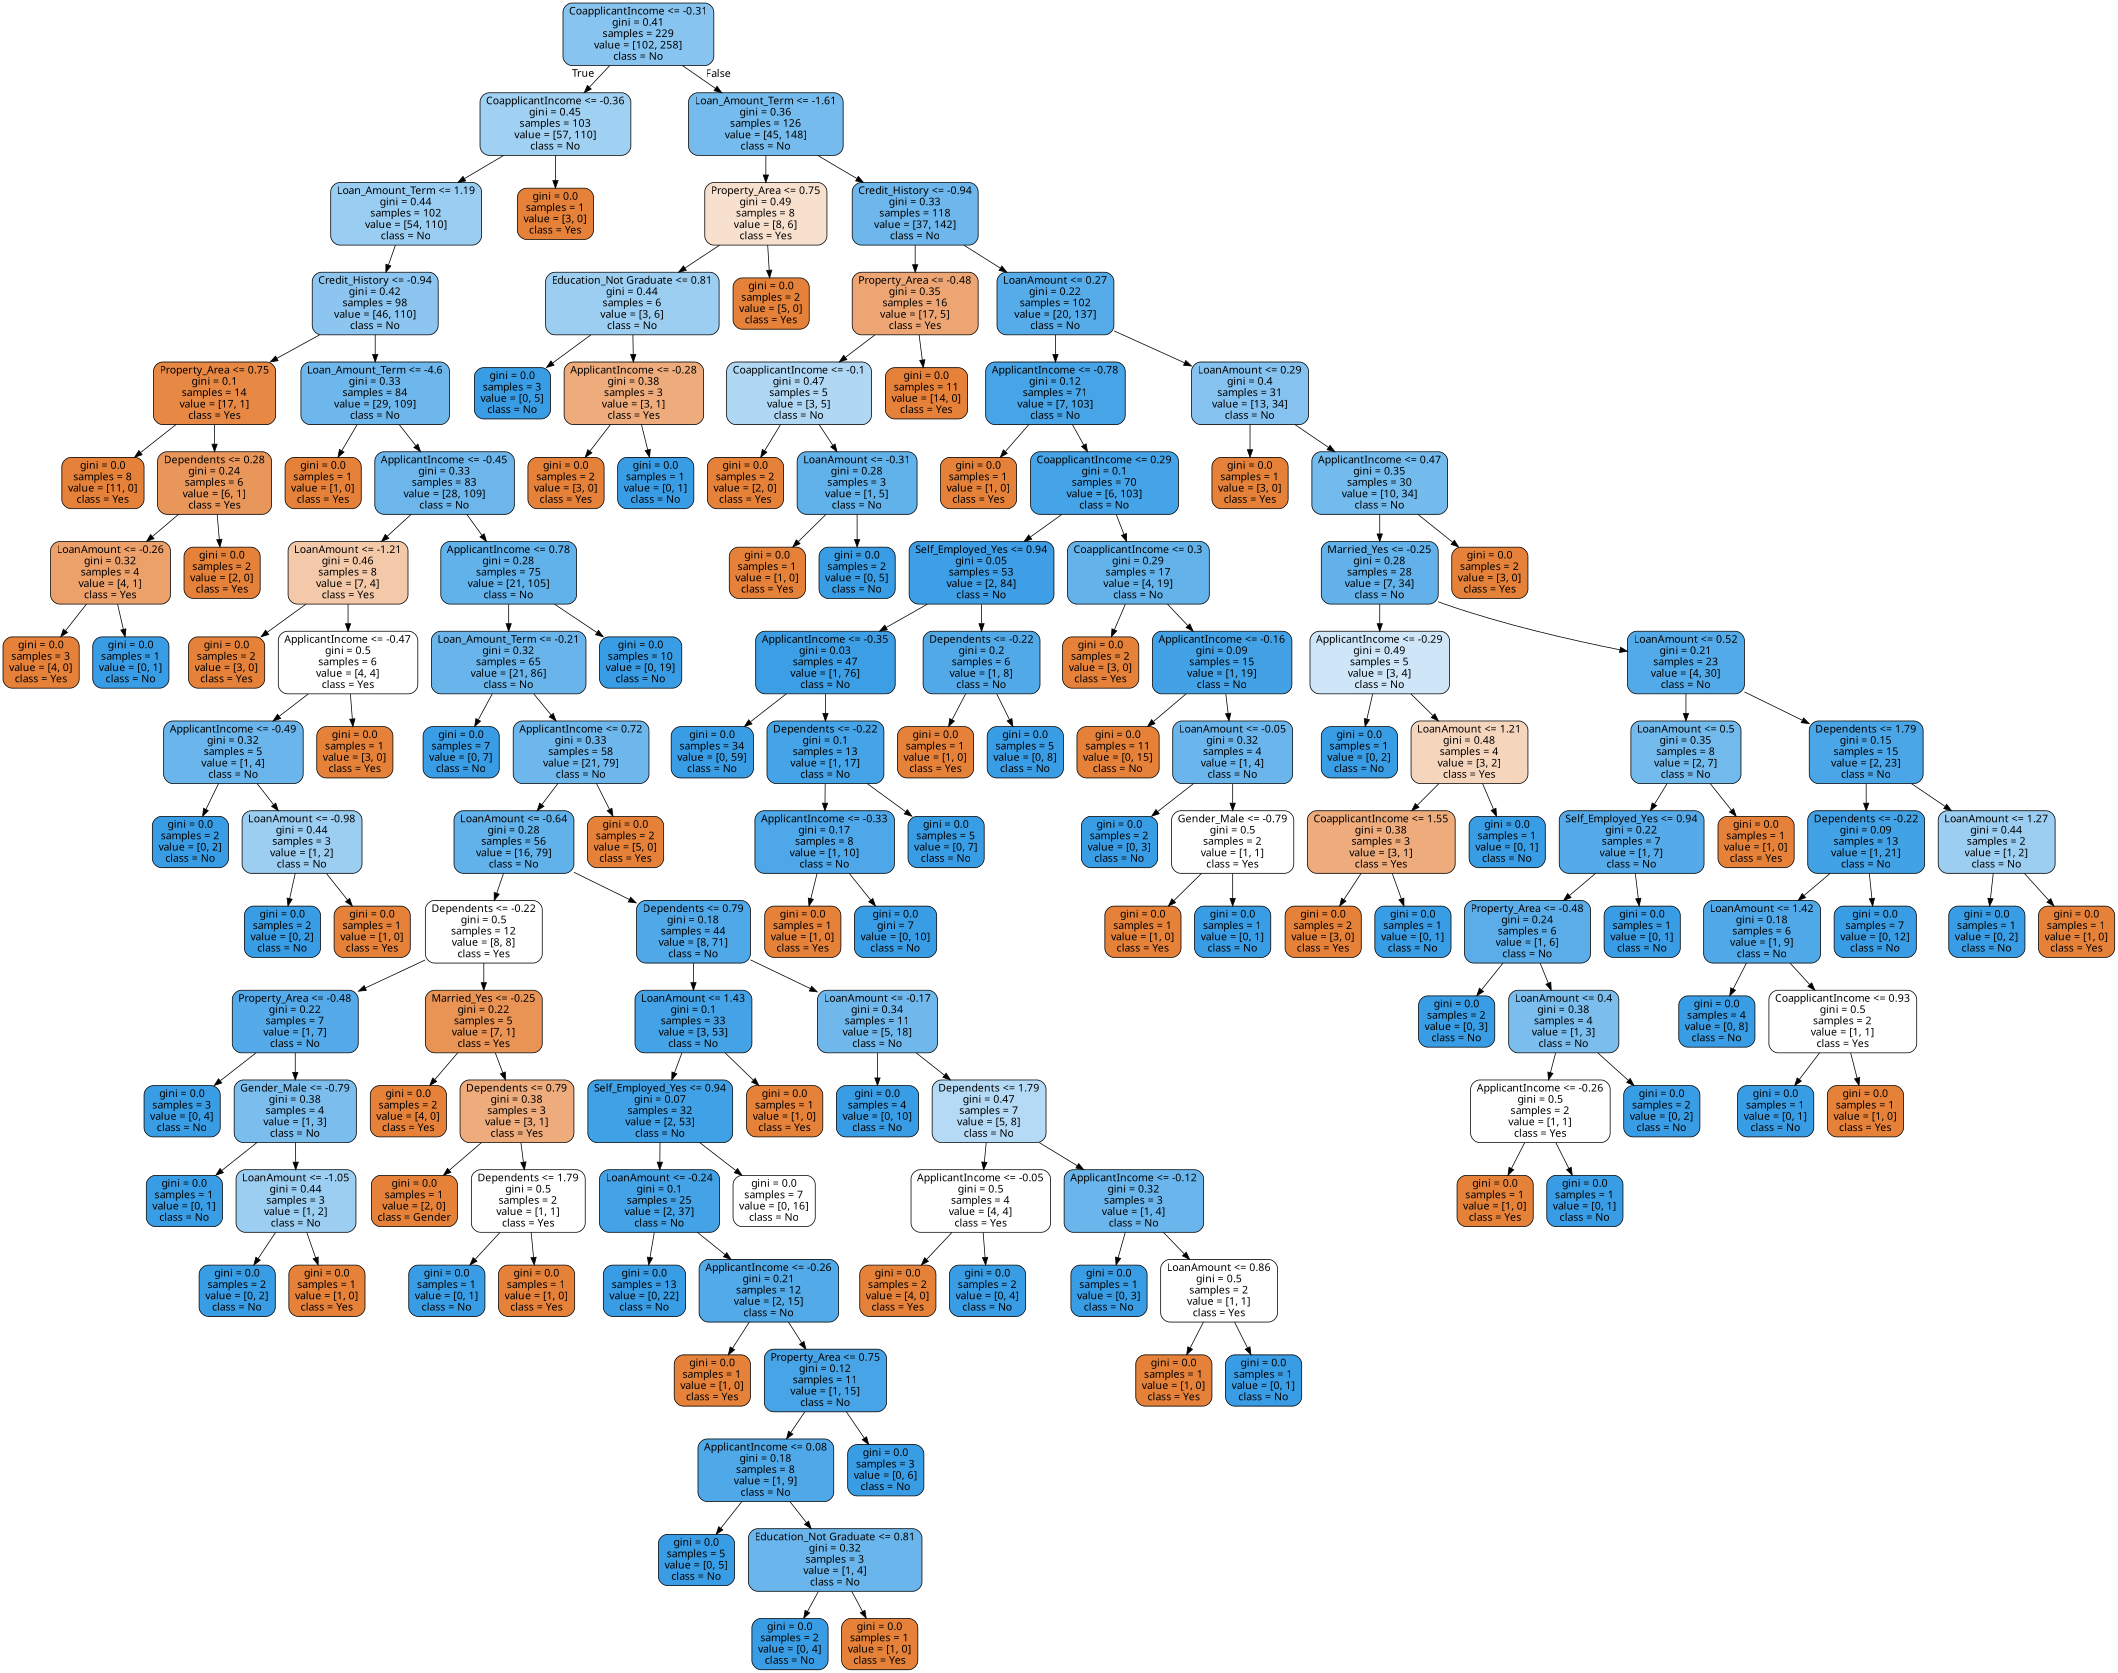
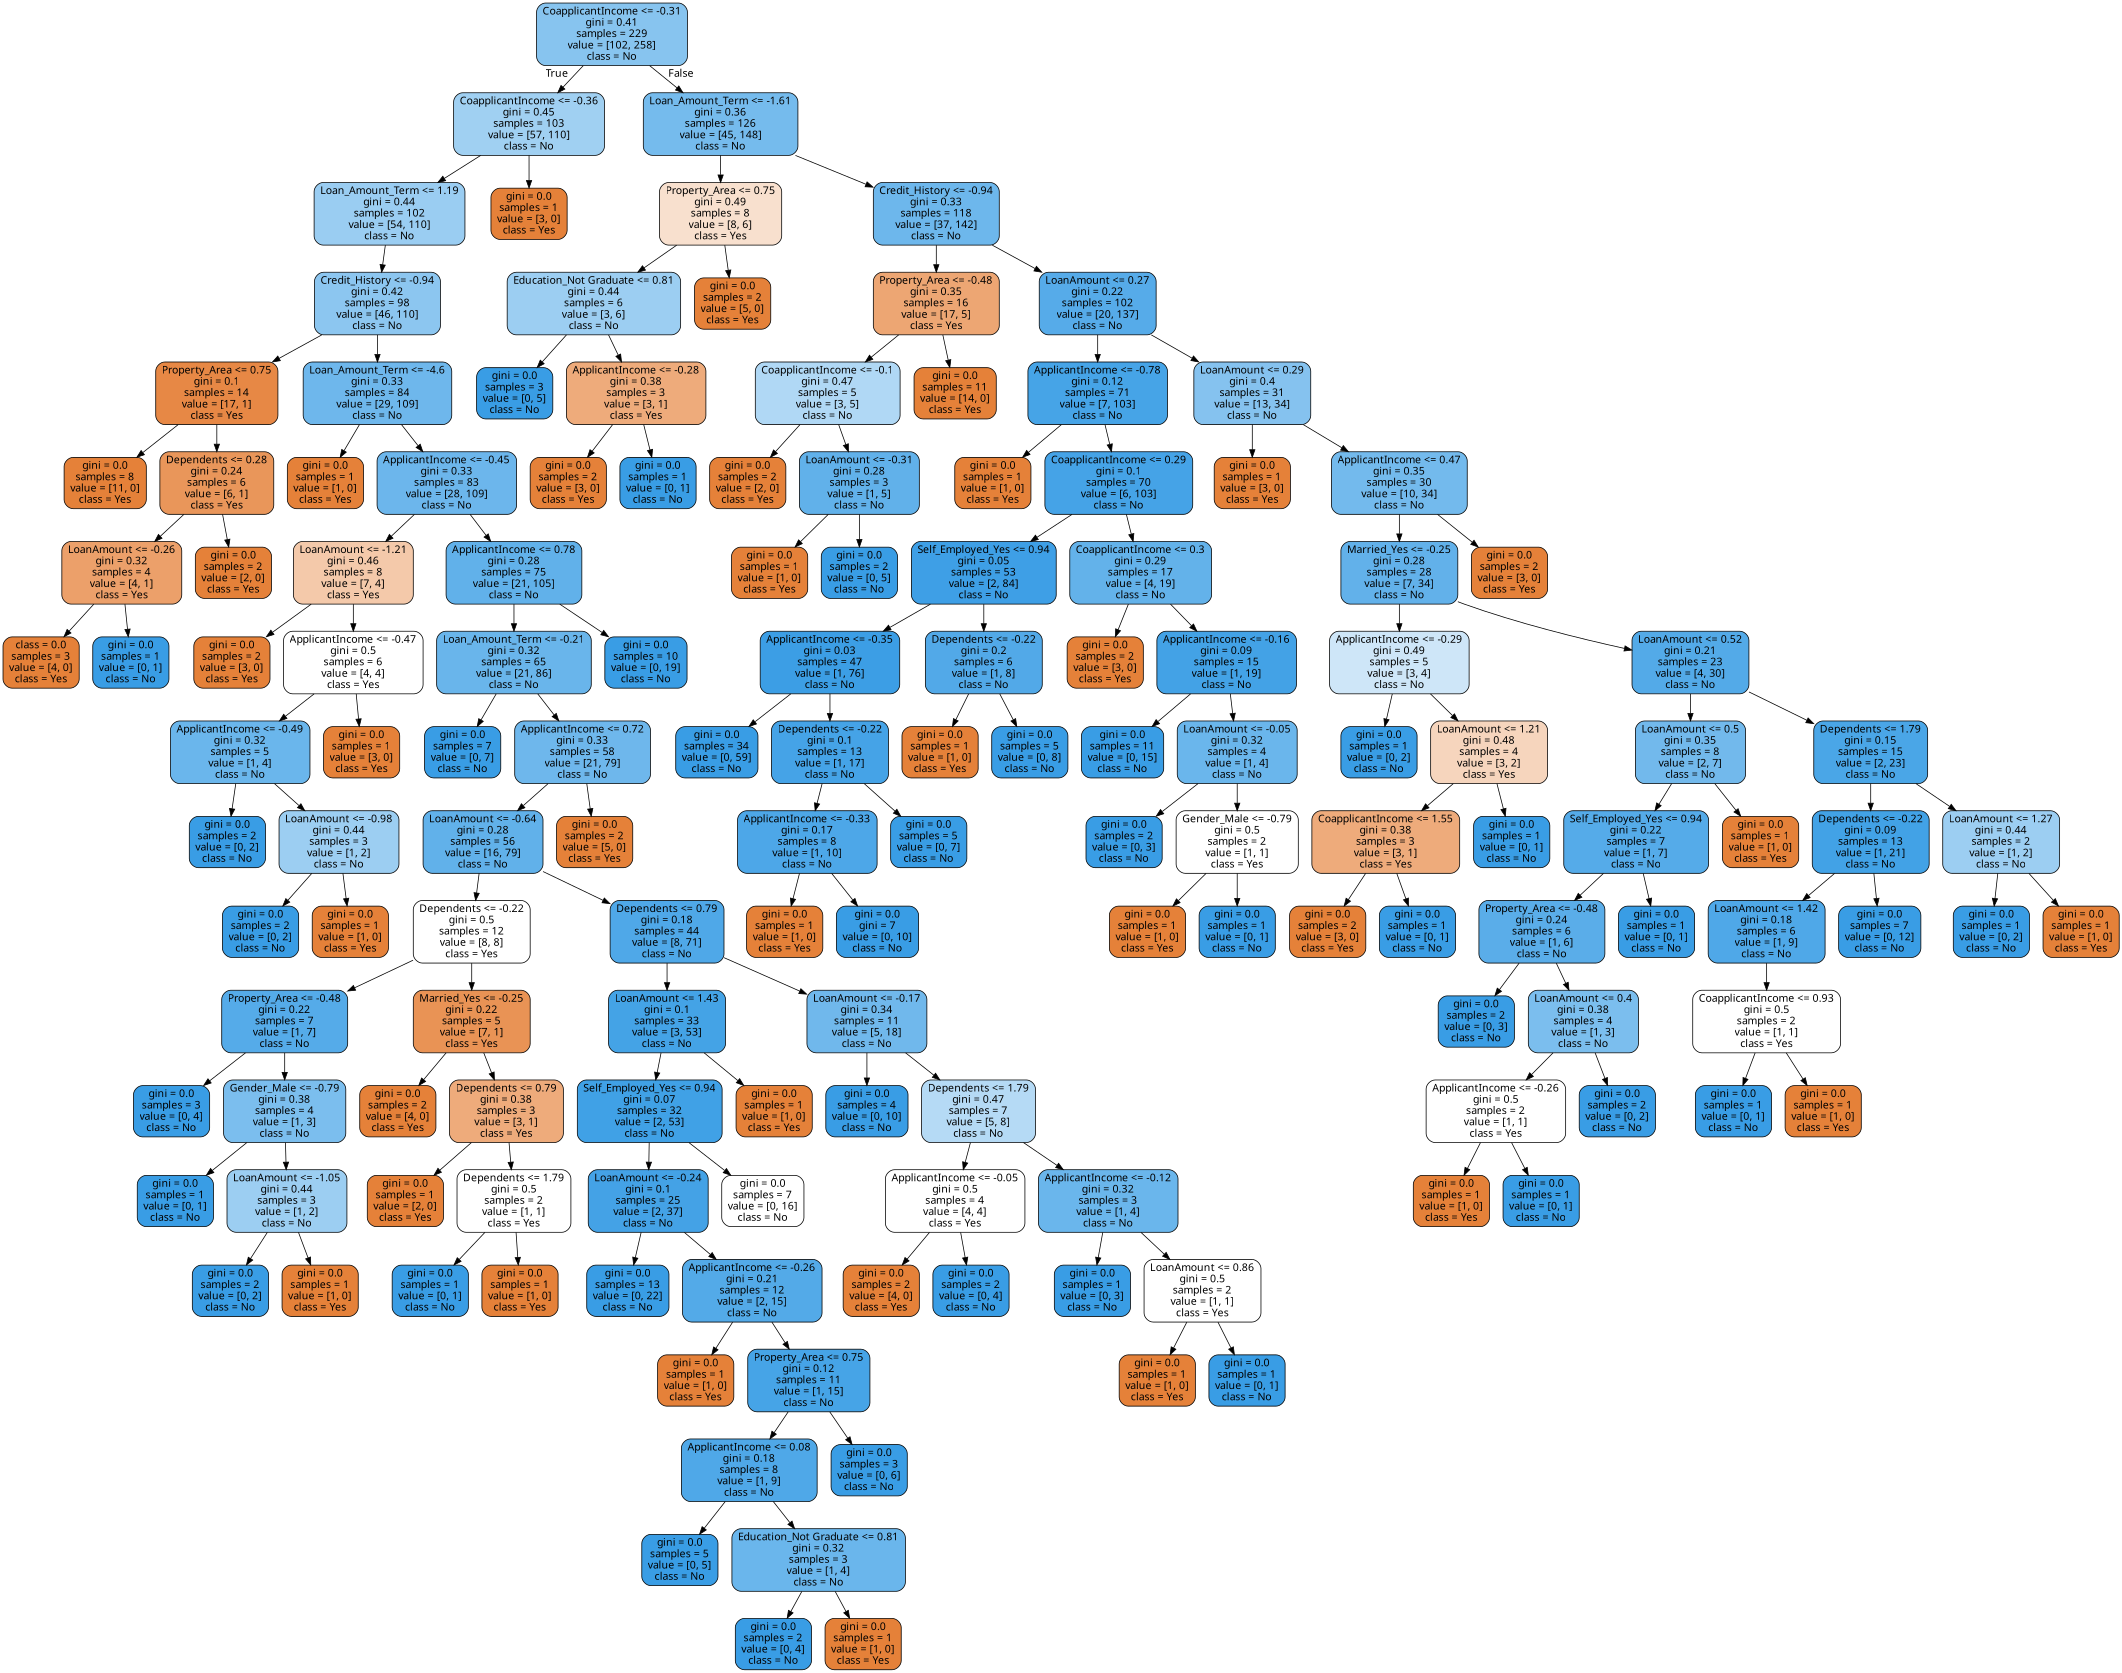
node "gini = 0.0 samples = 3 value = [4, 0] class = Yes": label "gini = 0.0 samples = 3 value = [4, 0] class = Yes" -> "class = 0.0 samples = 3 value = [4, 0] class = Yes"
node "gini = 0.0 samples = 11 value = [0, 15] class = No": fillcolor #e58139 -> #399de5
node "gini = 0.0 samples = 4 value = [0, 8] class = No": removed
node "gini = 0.0 samples = 1 value = [2, 0] class = Gender": label "gini = 0.0 samples = 1 value = [2, 0] class = Gender" -> "gini = 0.0 samples = 1 value = [2, 0] class = Yes"
